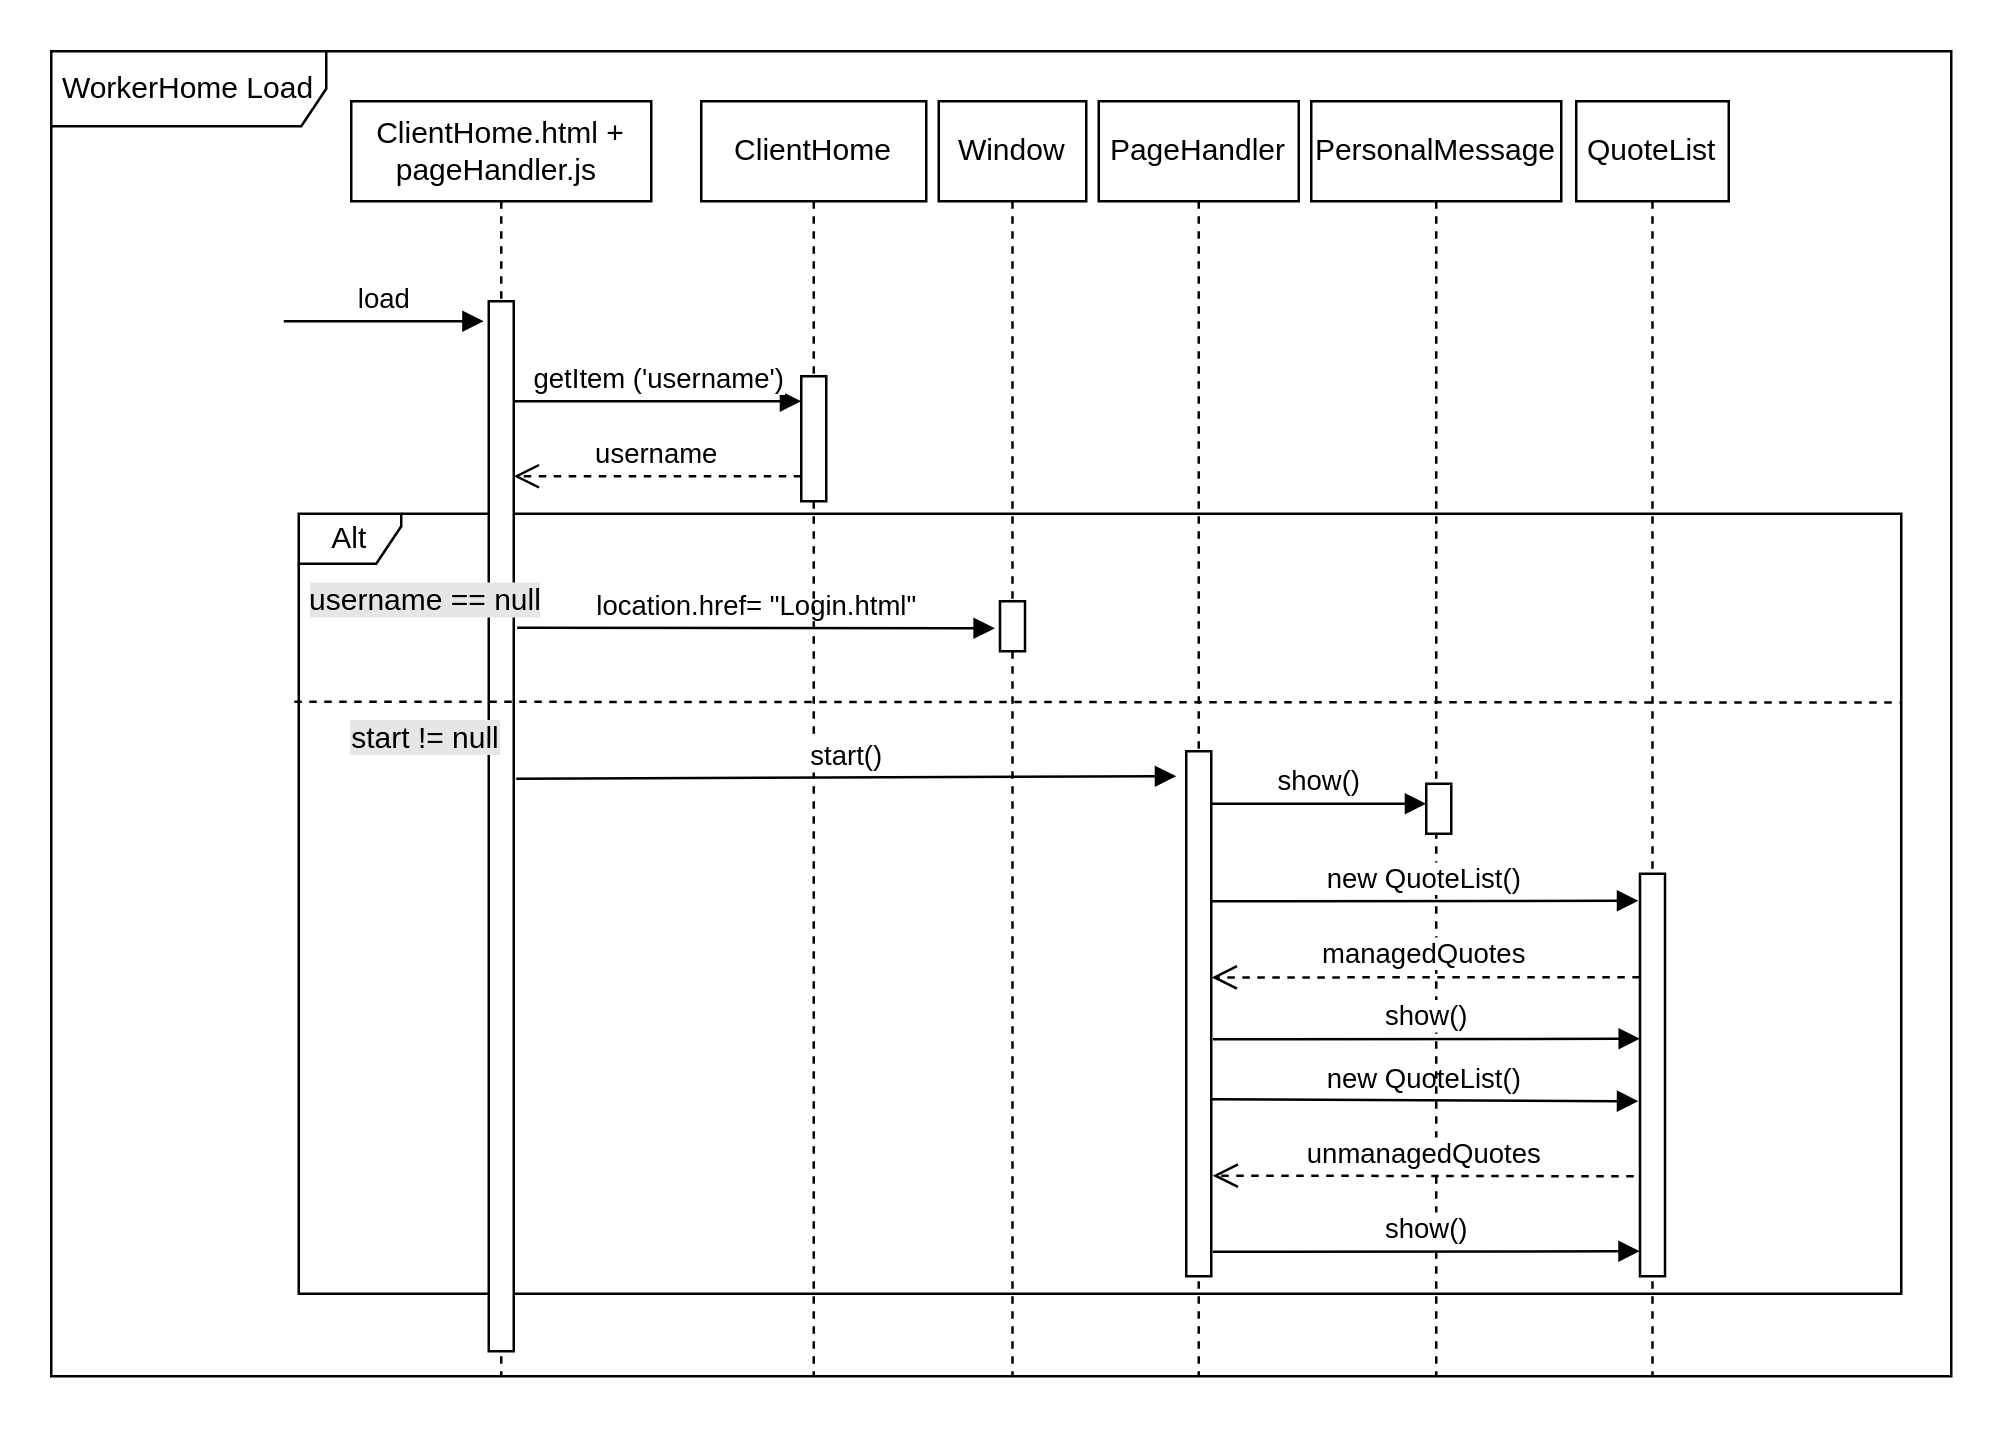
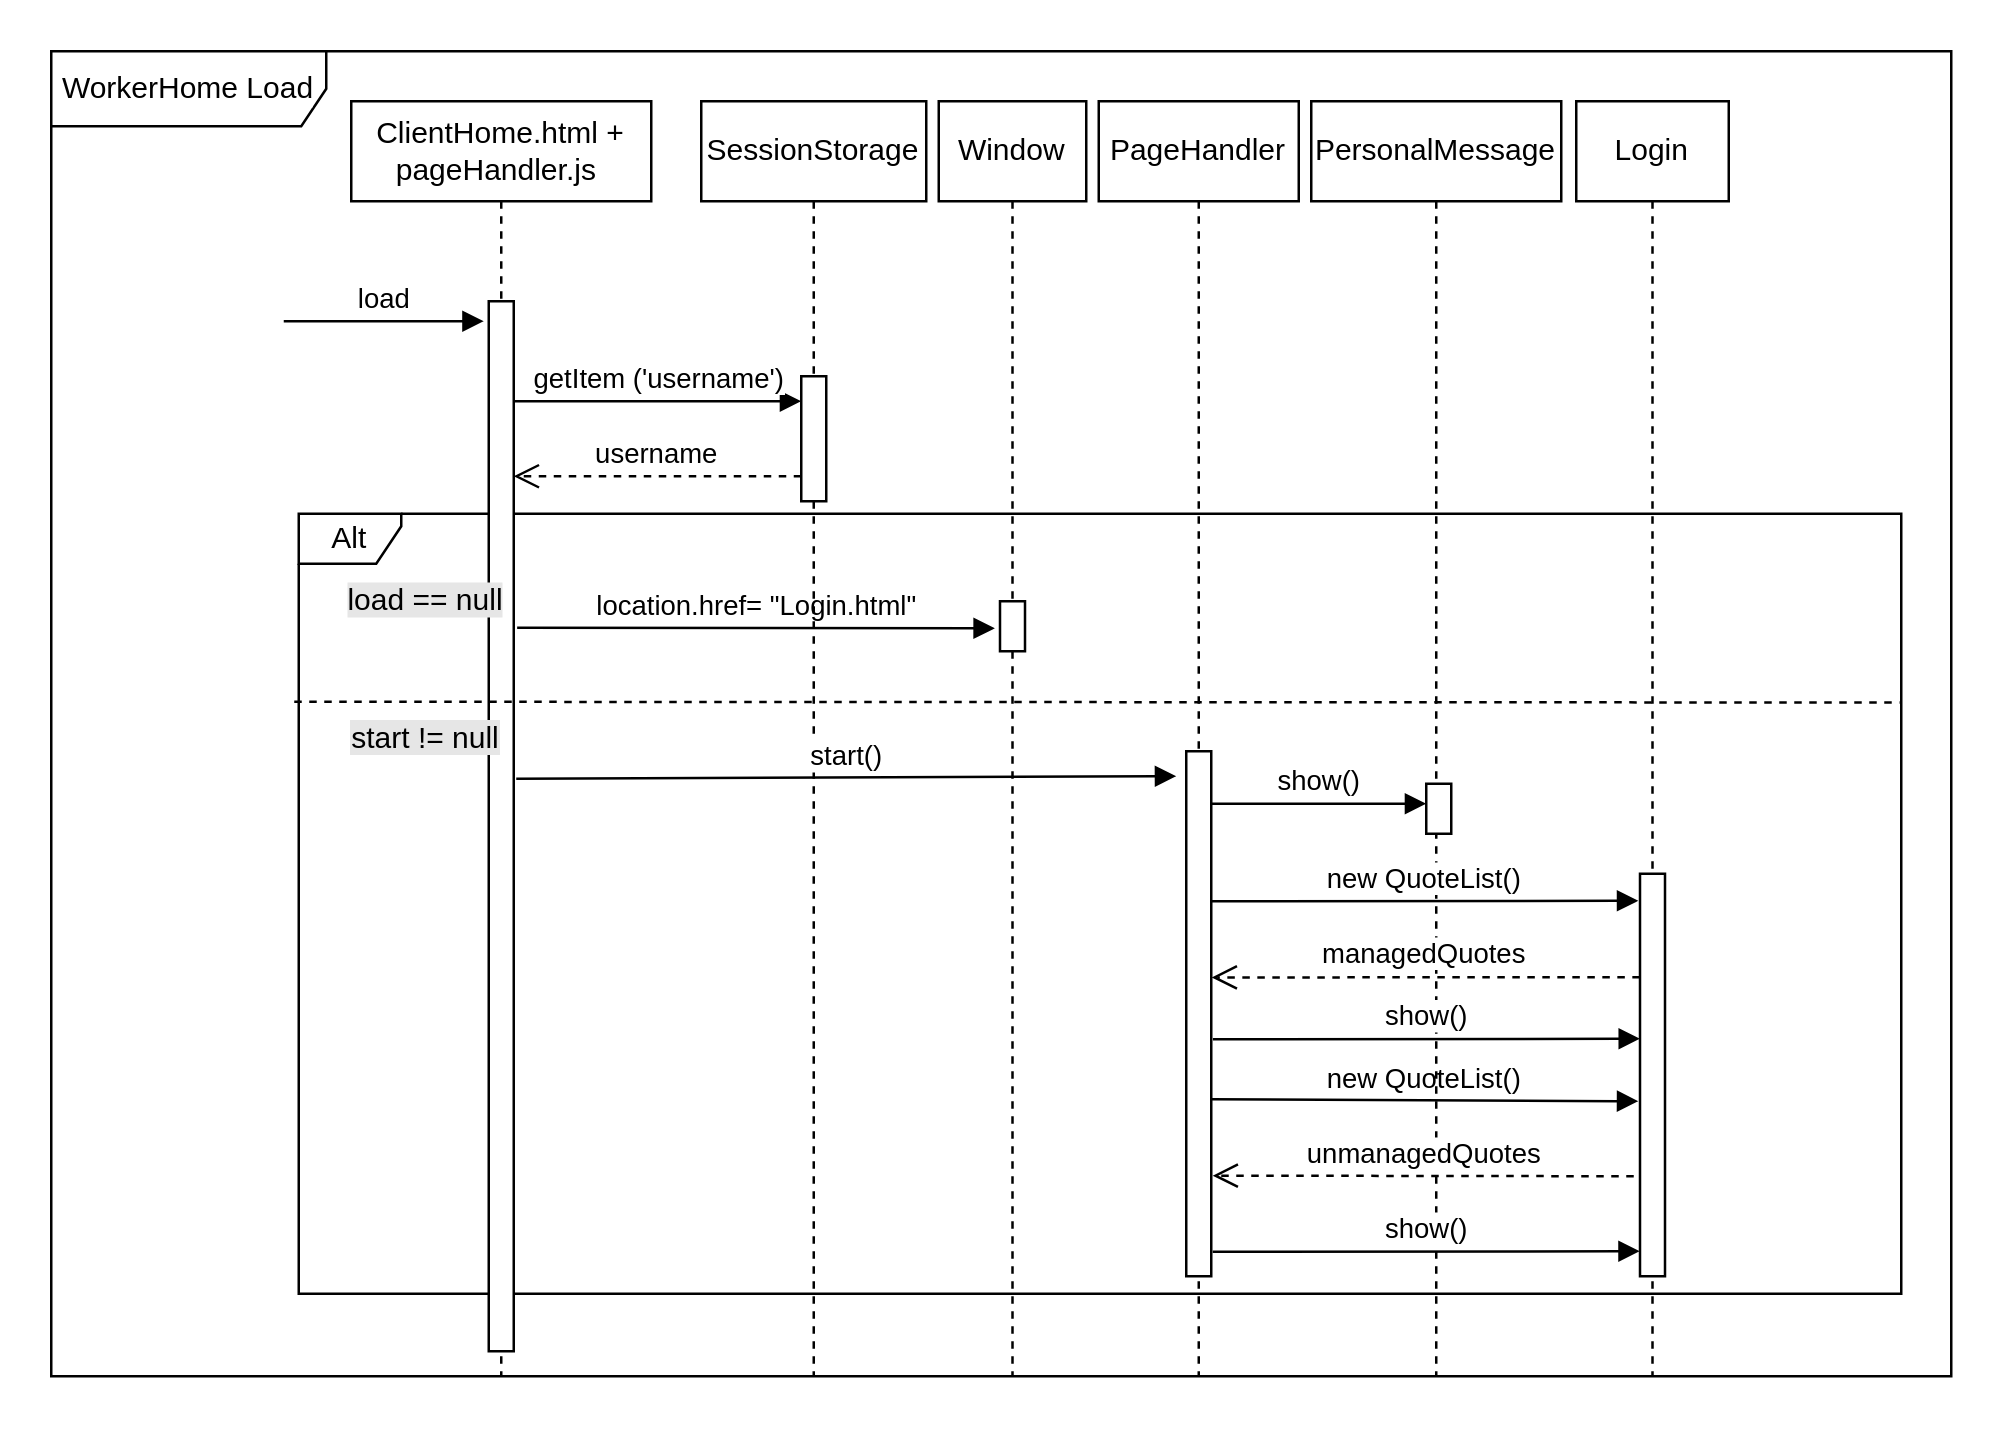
node "ClientHome": label "ClientHome" -> "SessionStorage"
node "QuoteList": label "QuoteList" -> "Login"
node "username == null": label "username == null" -> "load == null"
